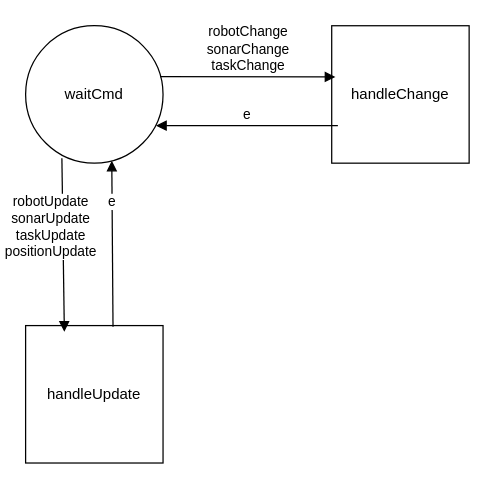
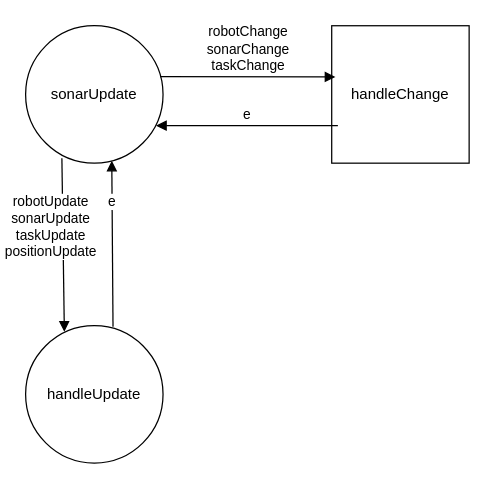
node "waitCmd": label "waitCmd" -> "sonarUpdate"
node "handleUpdate": shape rectangle -> ellipse
